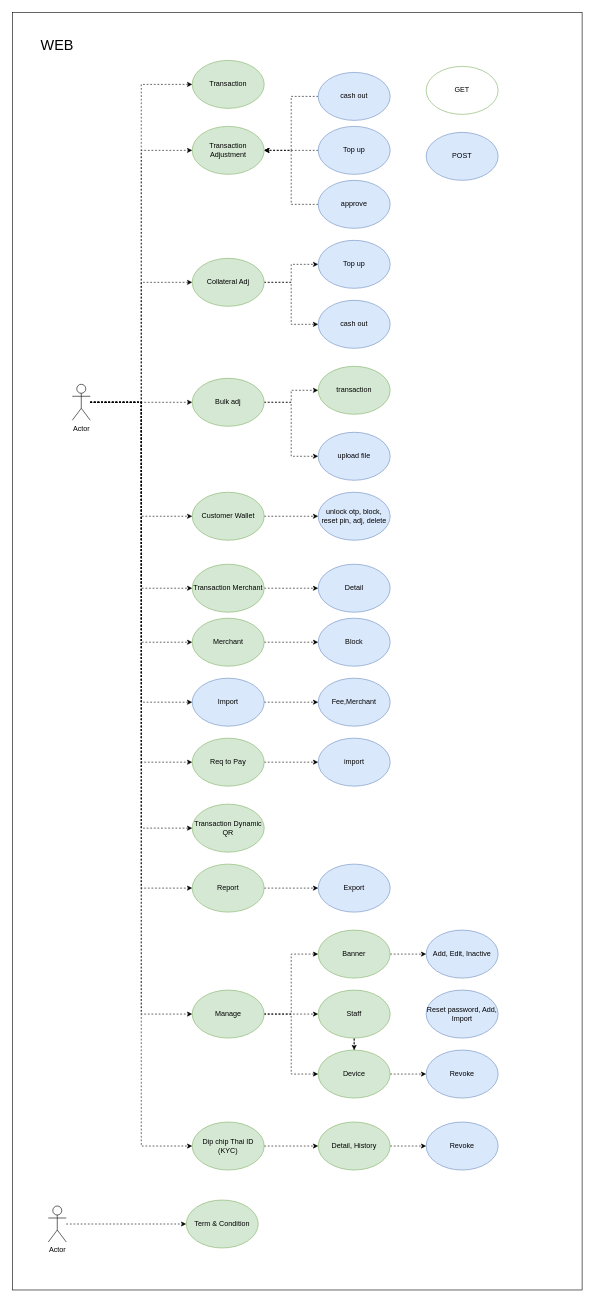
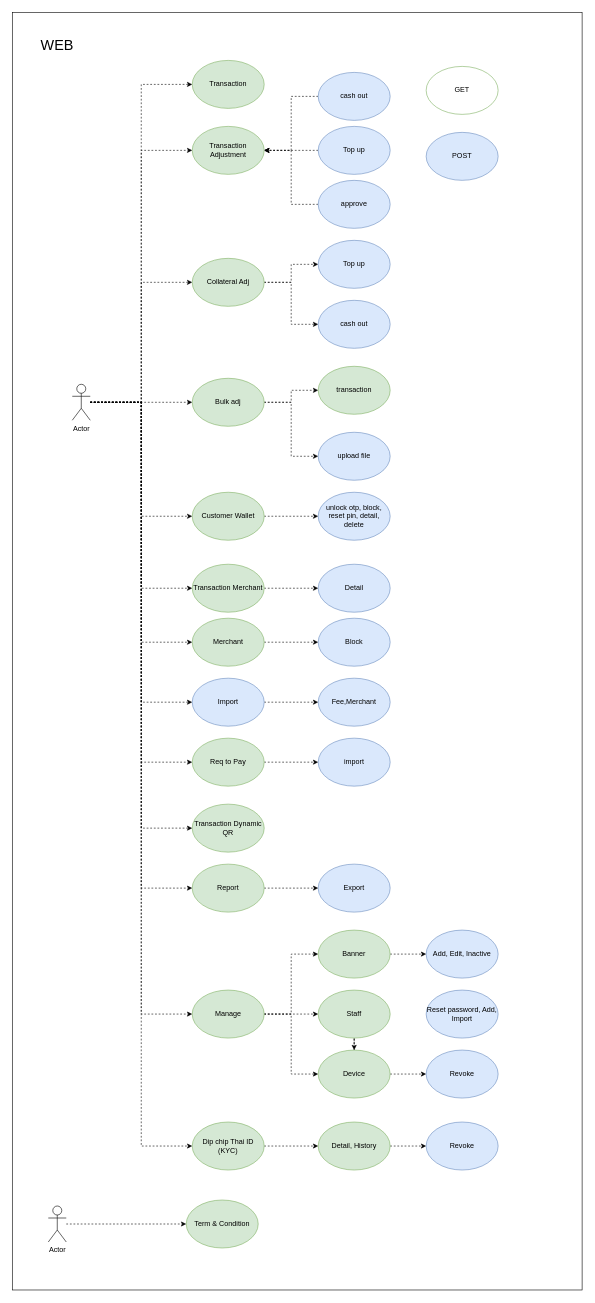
node "unlock otp, block, reset pin, adj, delete": label "unlock otp, block, reset pin, adj, delete" -> "unlock otp, block, reset pin, detail, delete"
